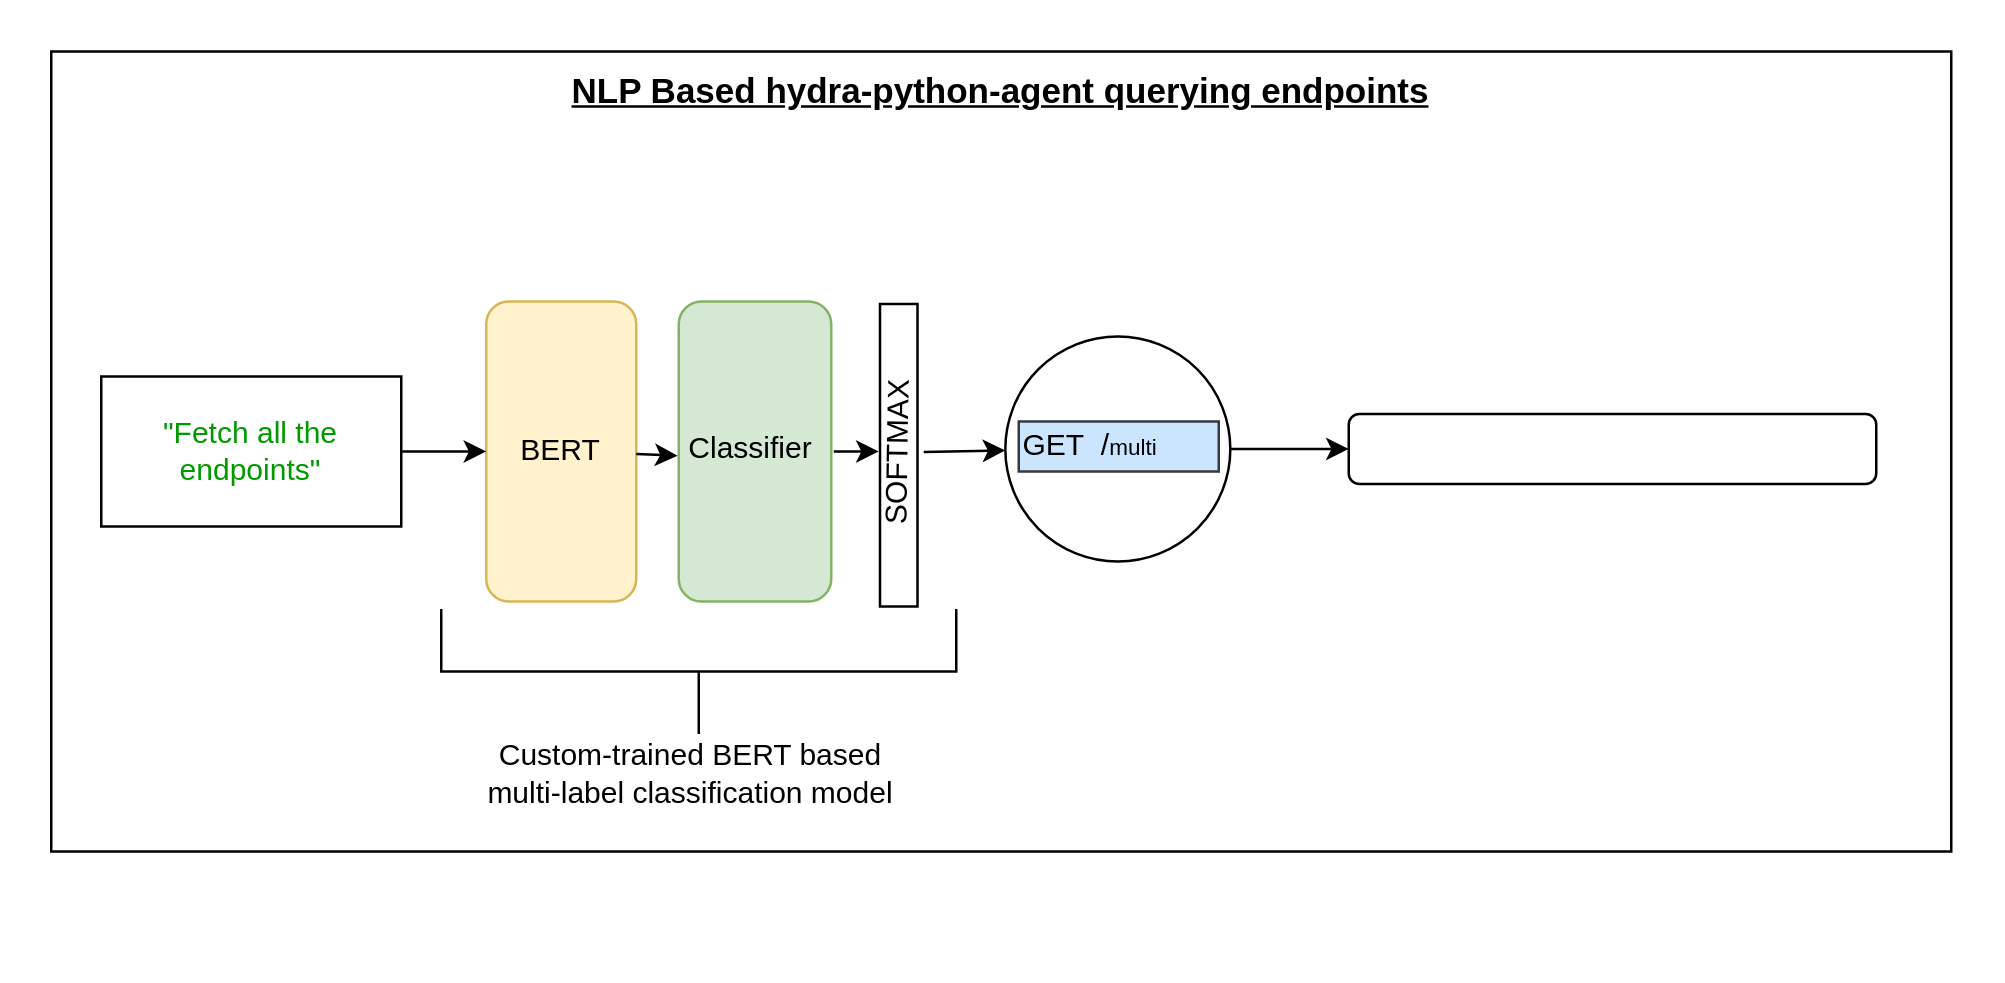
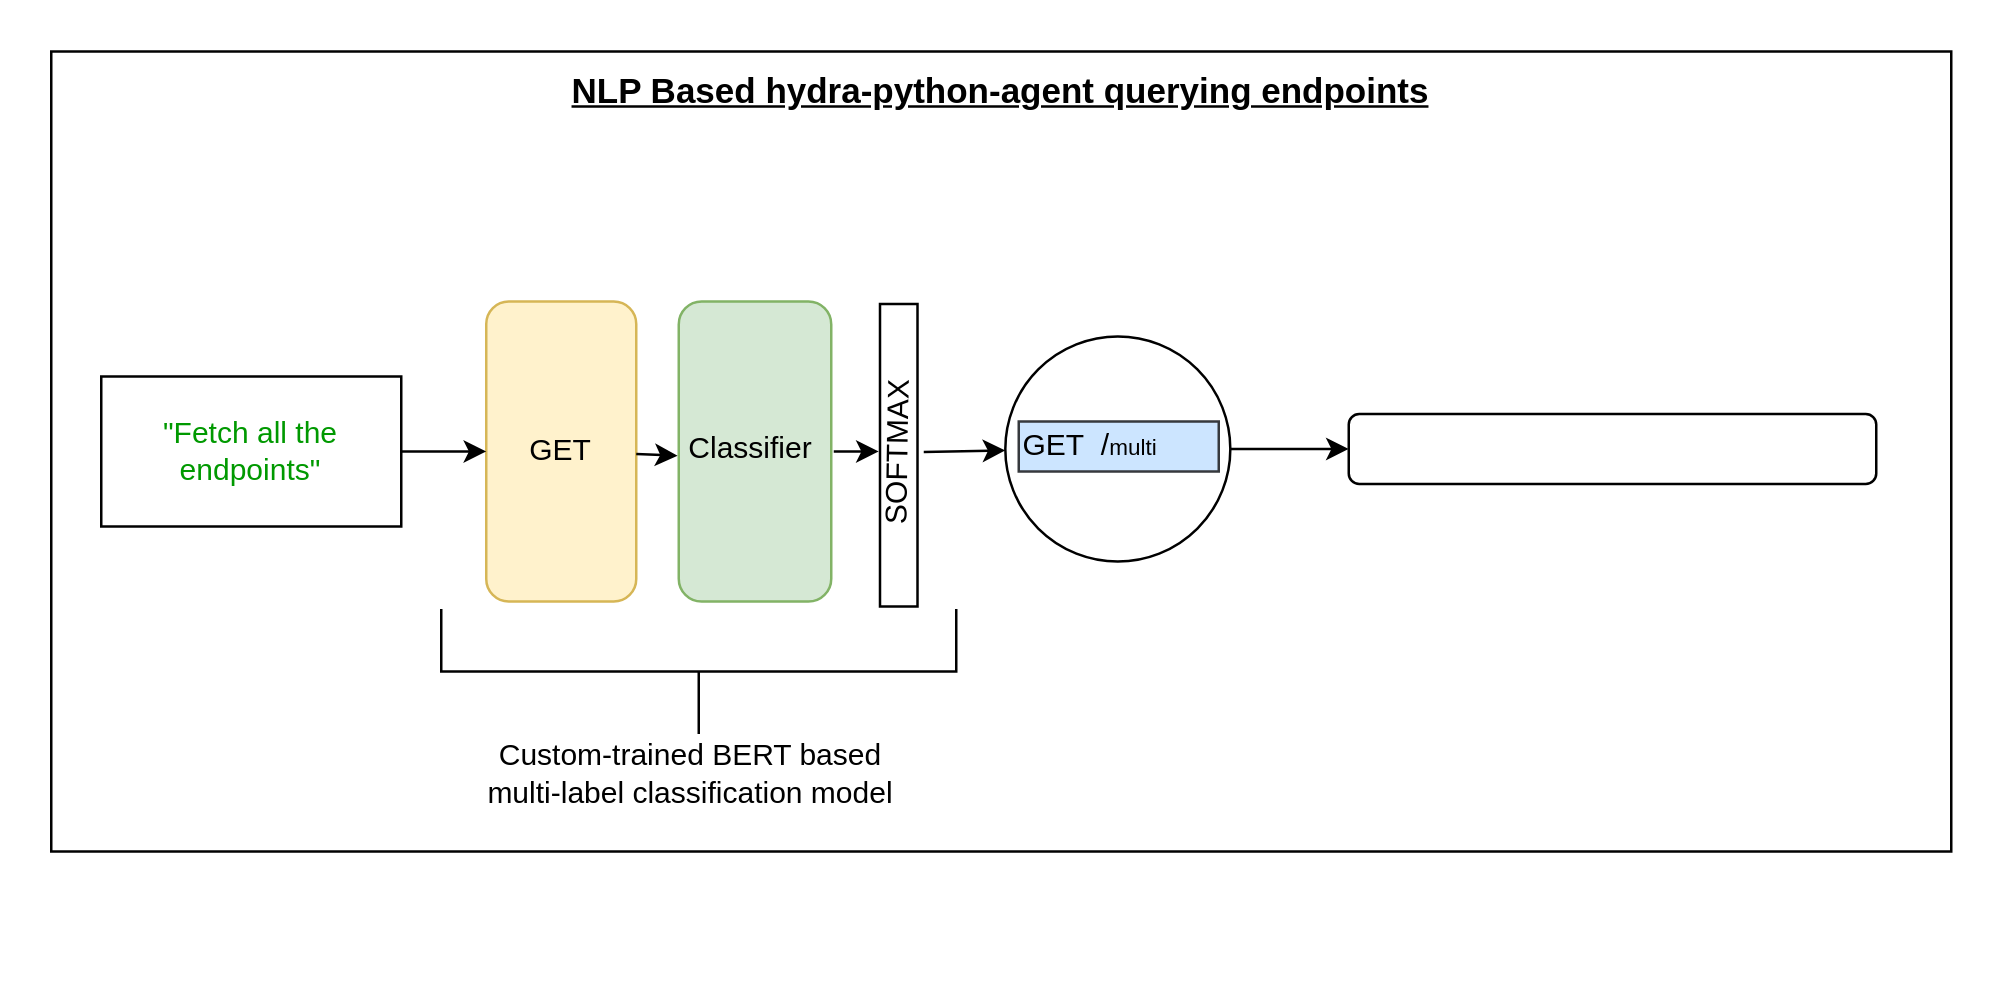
node "BERT": label "BERT" -> "GET"
